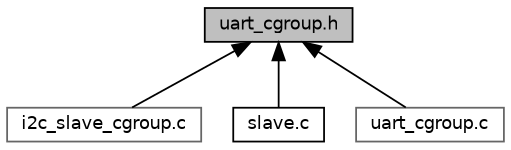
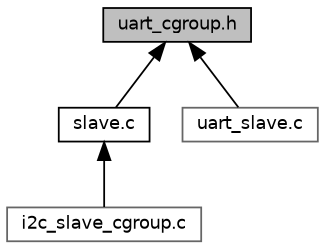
edge "i2c_slave_cgroup.c" -> "uart_cgroup.h": now "i2c_slave_cgroup.c" -> "slave.c"
node "uart_cgroup.c": label "uart_cgroup.c" -> "uart_slave.c"
